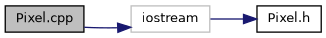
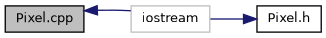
edge "Pixel.cpp" -> "iostream": reversed
